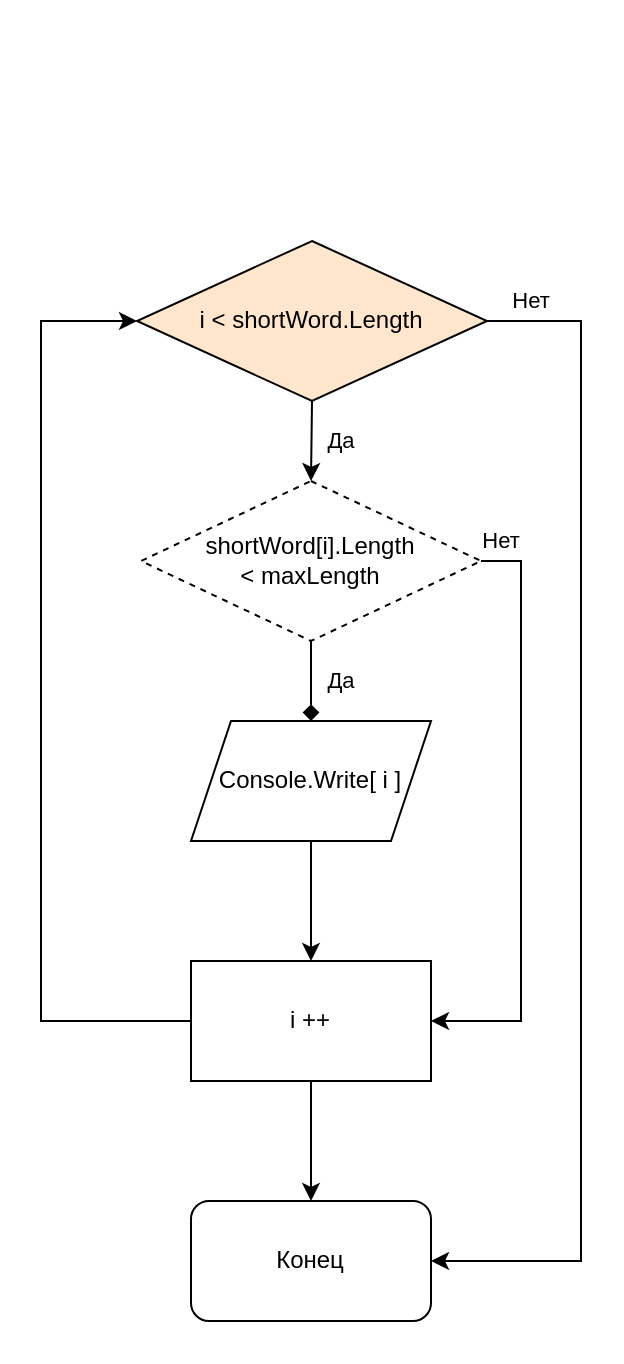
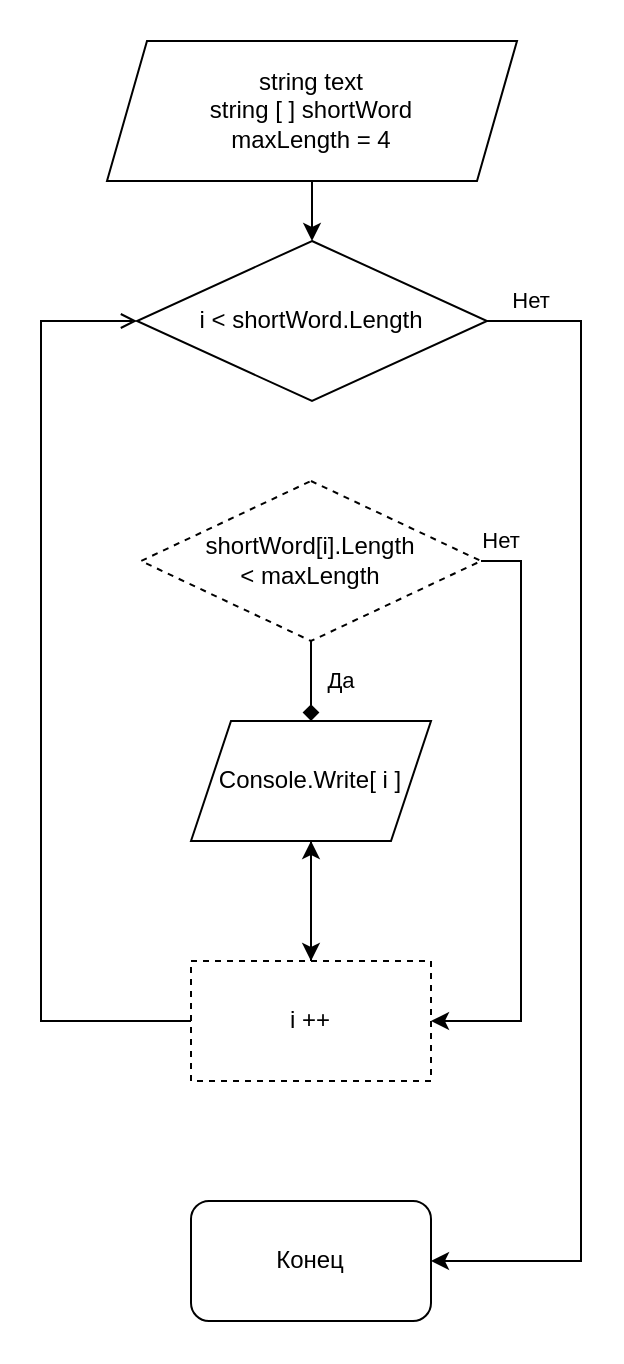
node "string text string [ ] shortWord maxLength = 4": added
edge "string text string [ ] shortWord maxLength = 4" -> "i < shortWord.Length": added
edge "i ++" -> "i < shortWord.Length": arrowhead classic -> open
node "i < shortWord.Length": fillcolor #ffe6cc -> #ffffff
edge "i < shortWord.Length" -> "shortWord[i].Length < maxLength": removed, label "Да"
node "i ++": style solid -> dashed
edge "i ++" -> "Конец": now "i ++" -> "Console.Write[ i ]"
